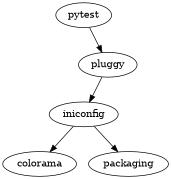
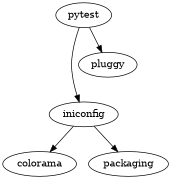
edge "pluggy" -> "iniconfig": now "pytest" -> "iniconfig"
